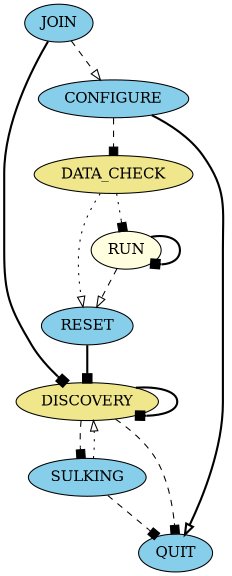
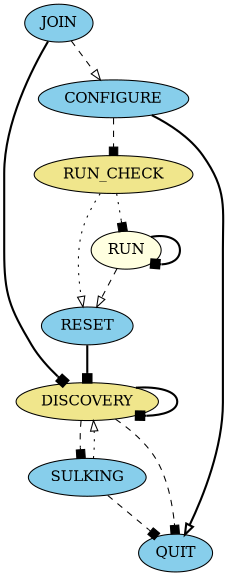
node "DATA_CHECK": label "DATA_CHECK" -> "RUN_CHECK"
